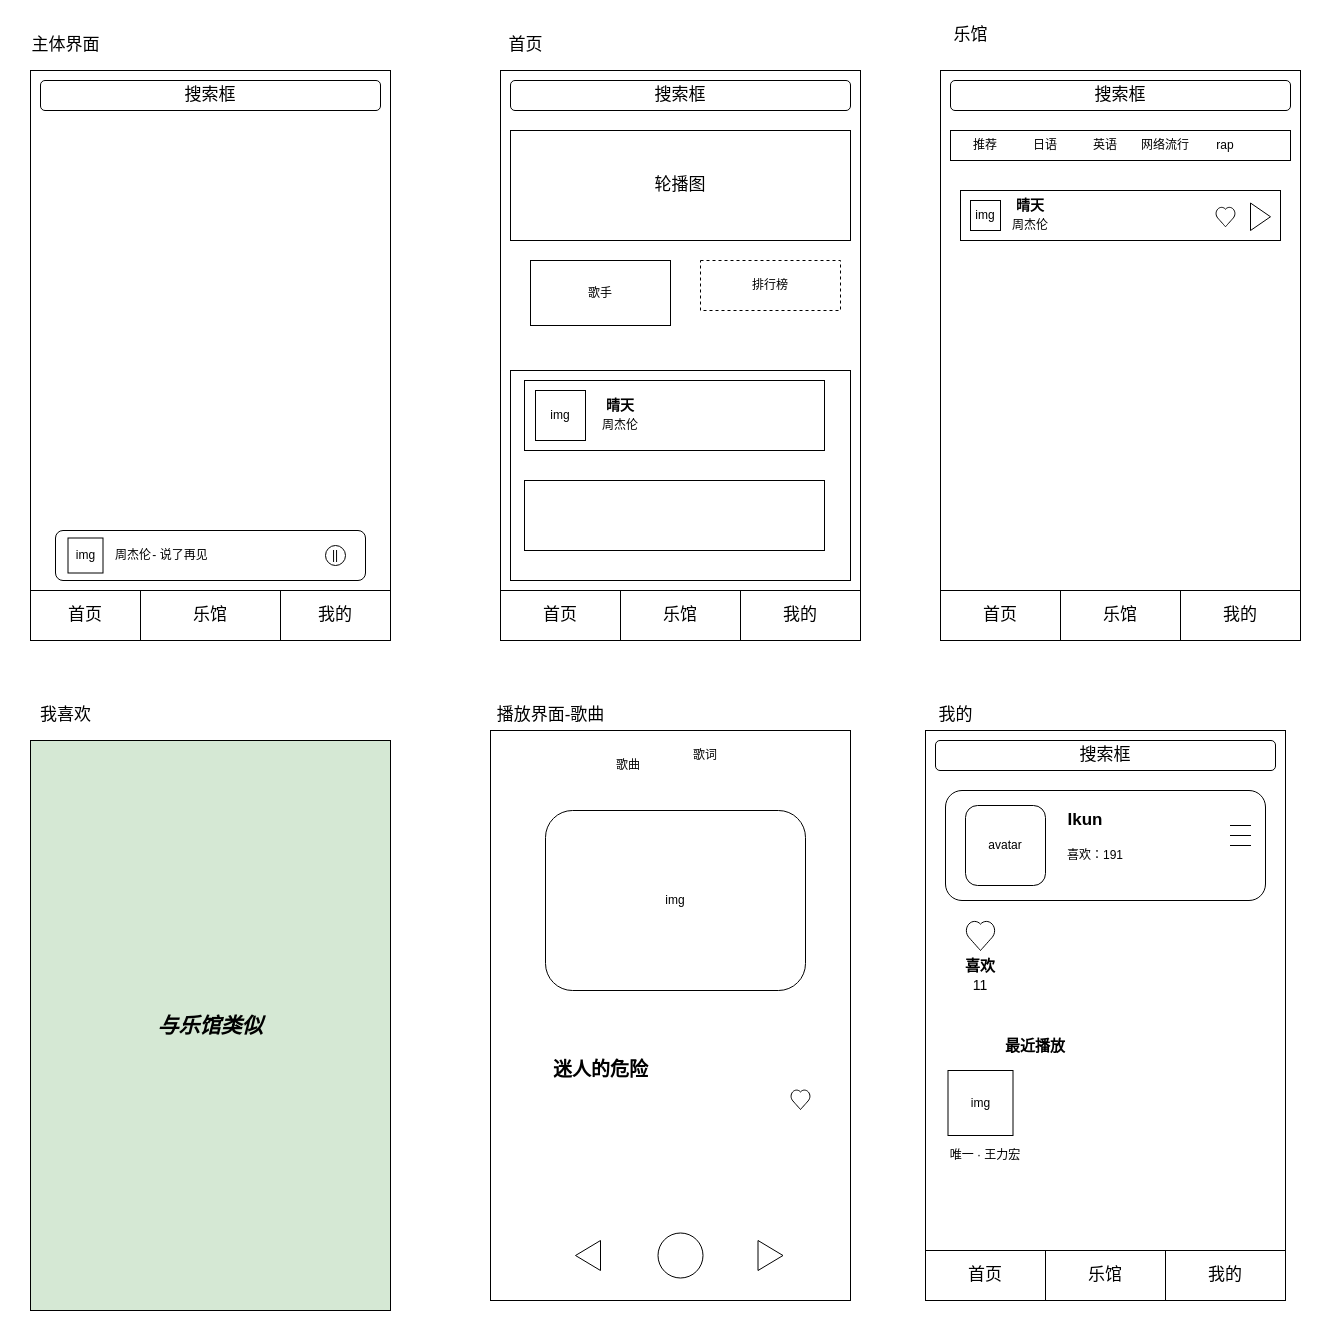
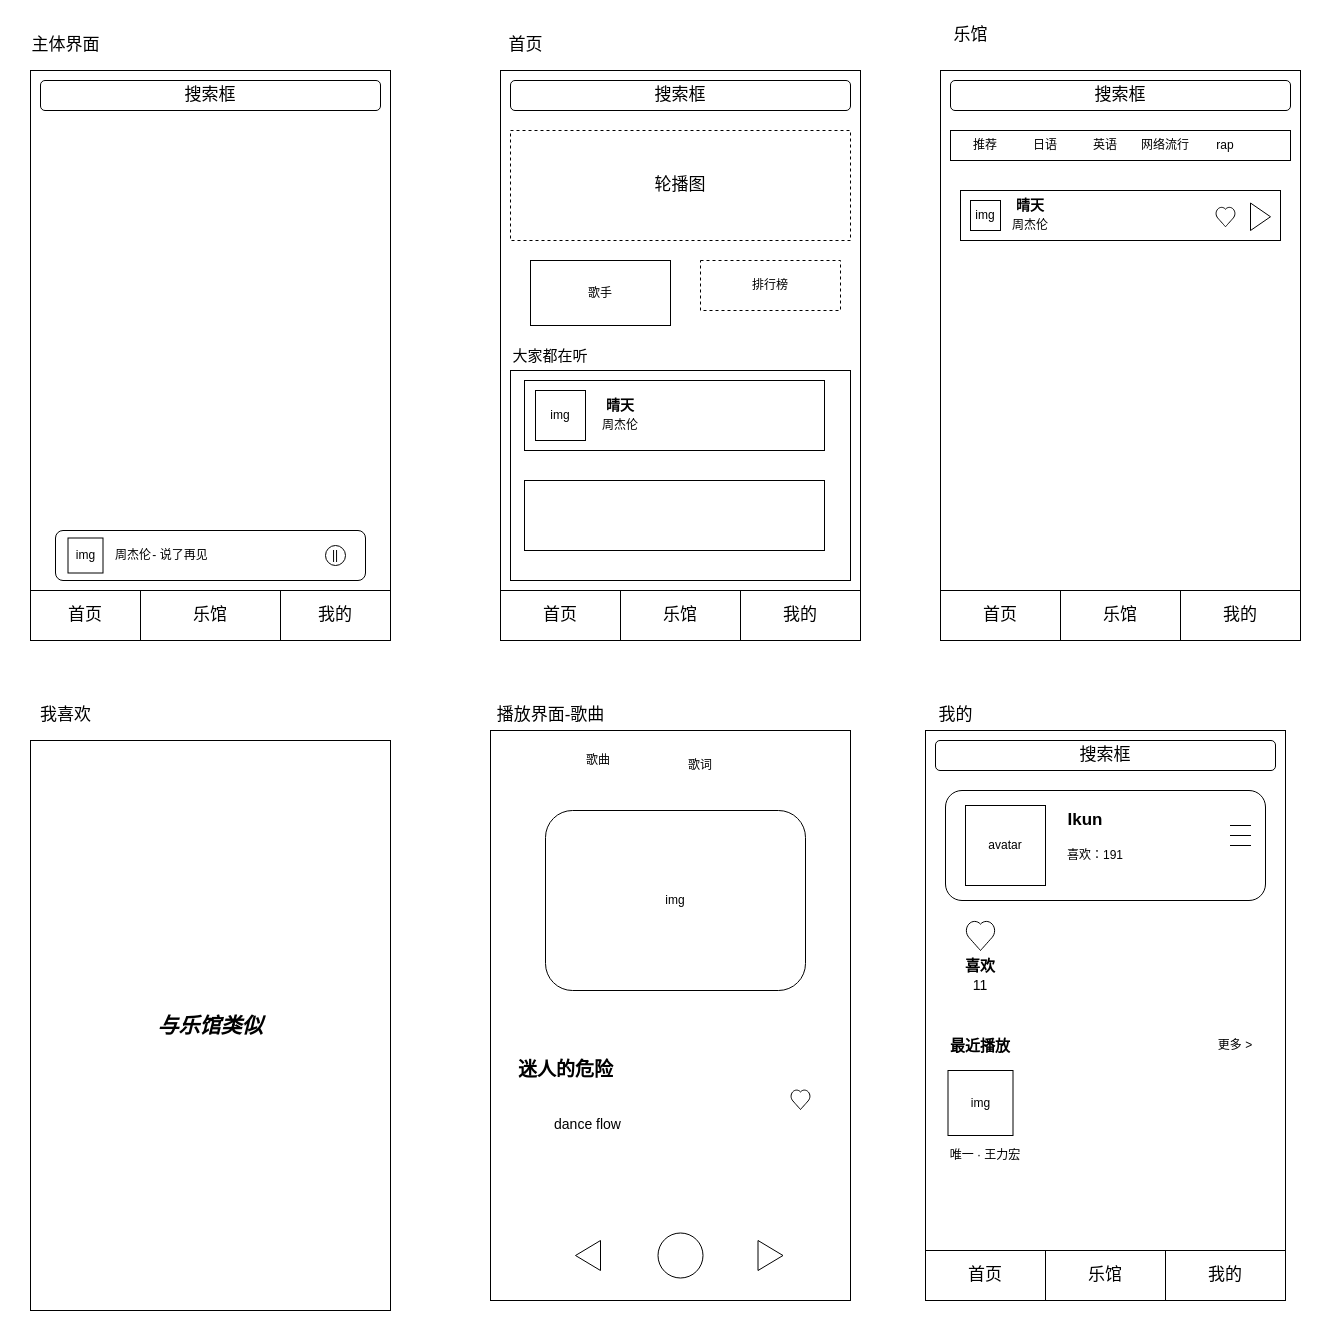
node "轮播图": style solid -> dashed
node "大家都在听": added
node "歌词": moved (706, 756) -> (701, 766)
node "歌曲": moved (629, 766) -> (599, 761)
node "avatar": shape rounded rectangle -> rectangle
node "与乐馆类似": fillcolor #d5e8d4 -> #ffffff
node "最近播放": moved (1036, 1046) -> (981, 1046)
node "更多 >": added
node "迷人的危险": moved (601, 1071) -> (566, 1071)
node "dance flow": added
